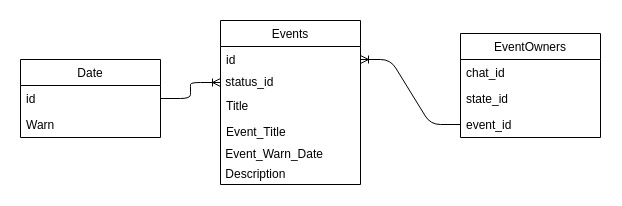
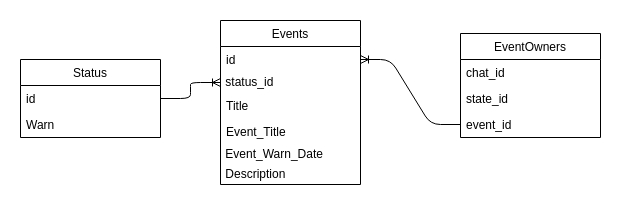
node "Date": label "Date" -> "Status"
